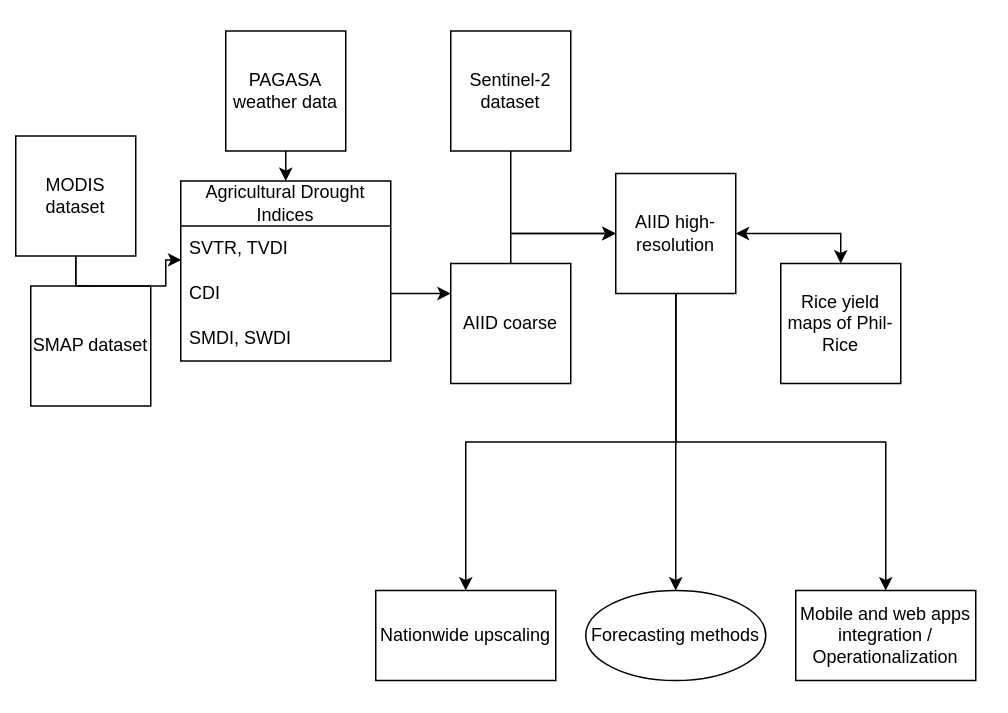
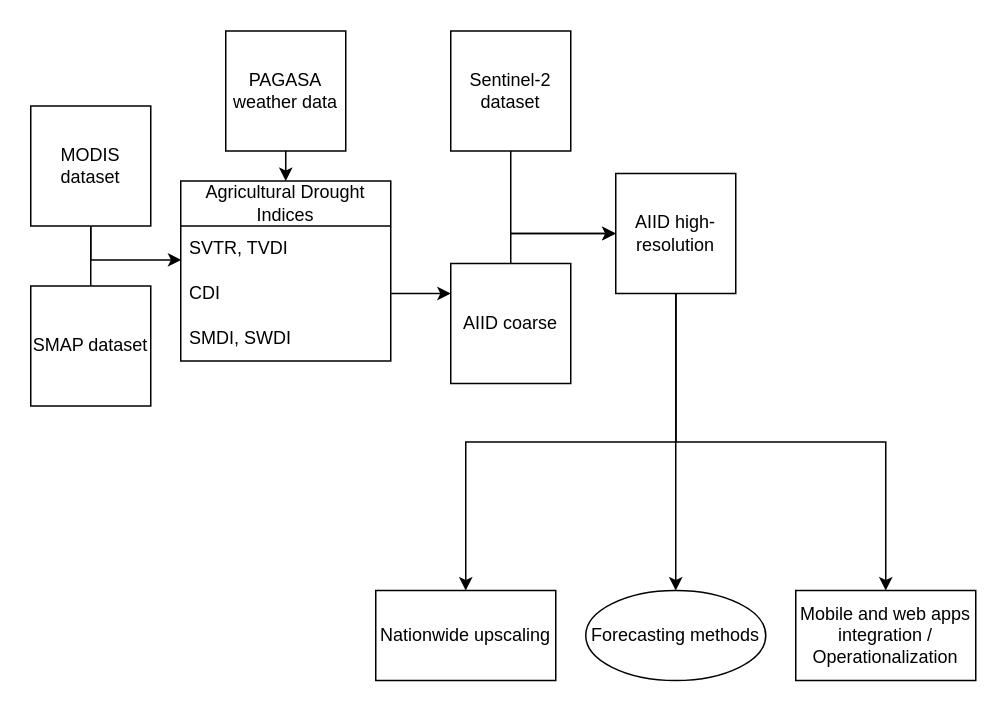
node "MODIS dataset": moved (76, 196) -> (91, 166)
edge "AIID high-resolution" -- "Rice yield maps of Phil-Rice": removed
node "Rice yield maps of Phil-Rice": removed
